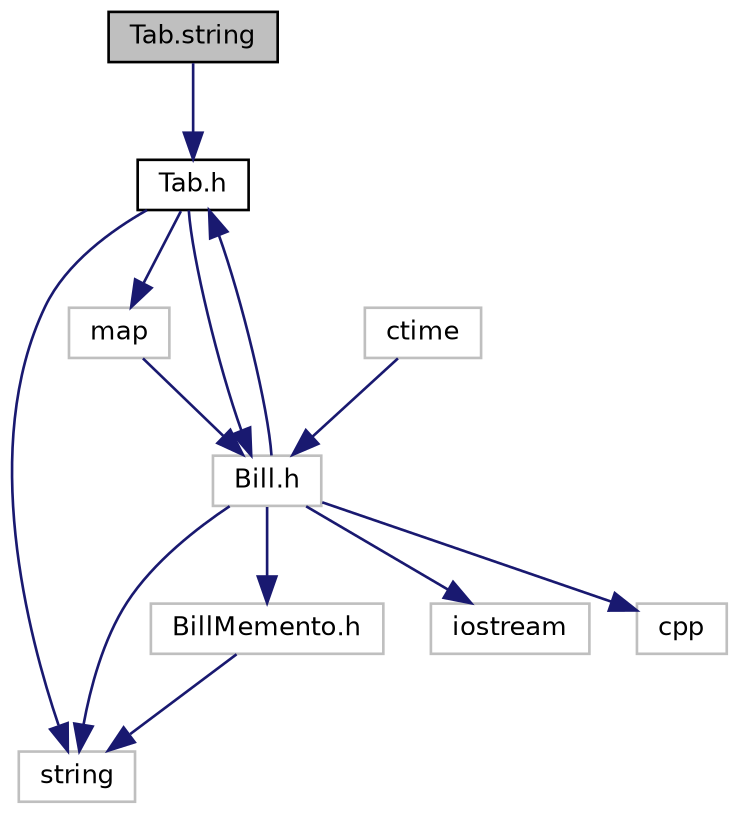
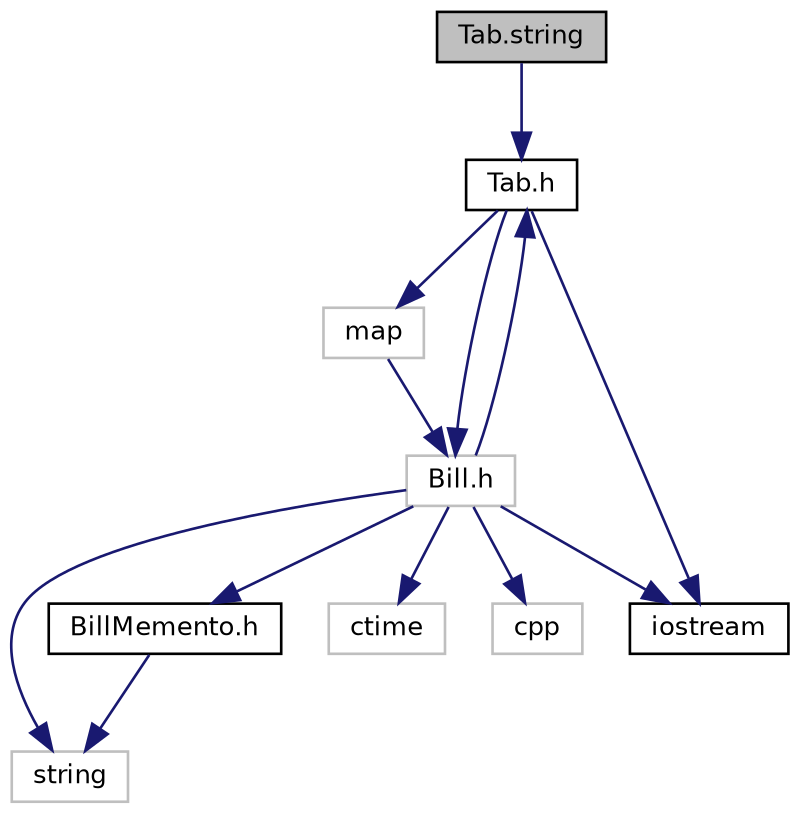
edge "ctime" -> "Bill.h": reversed
edge "Tab.h" -> "string": now "Tab.h" -> "iostream"
node "BillMemento.h": color grey75 -> black
node "iostream": color grey75 -> black
